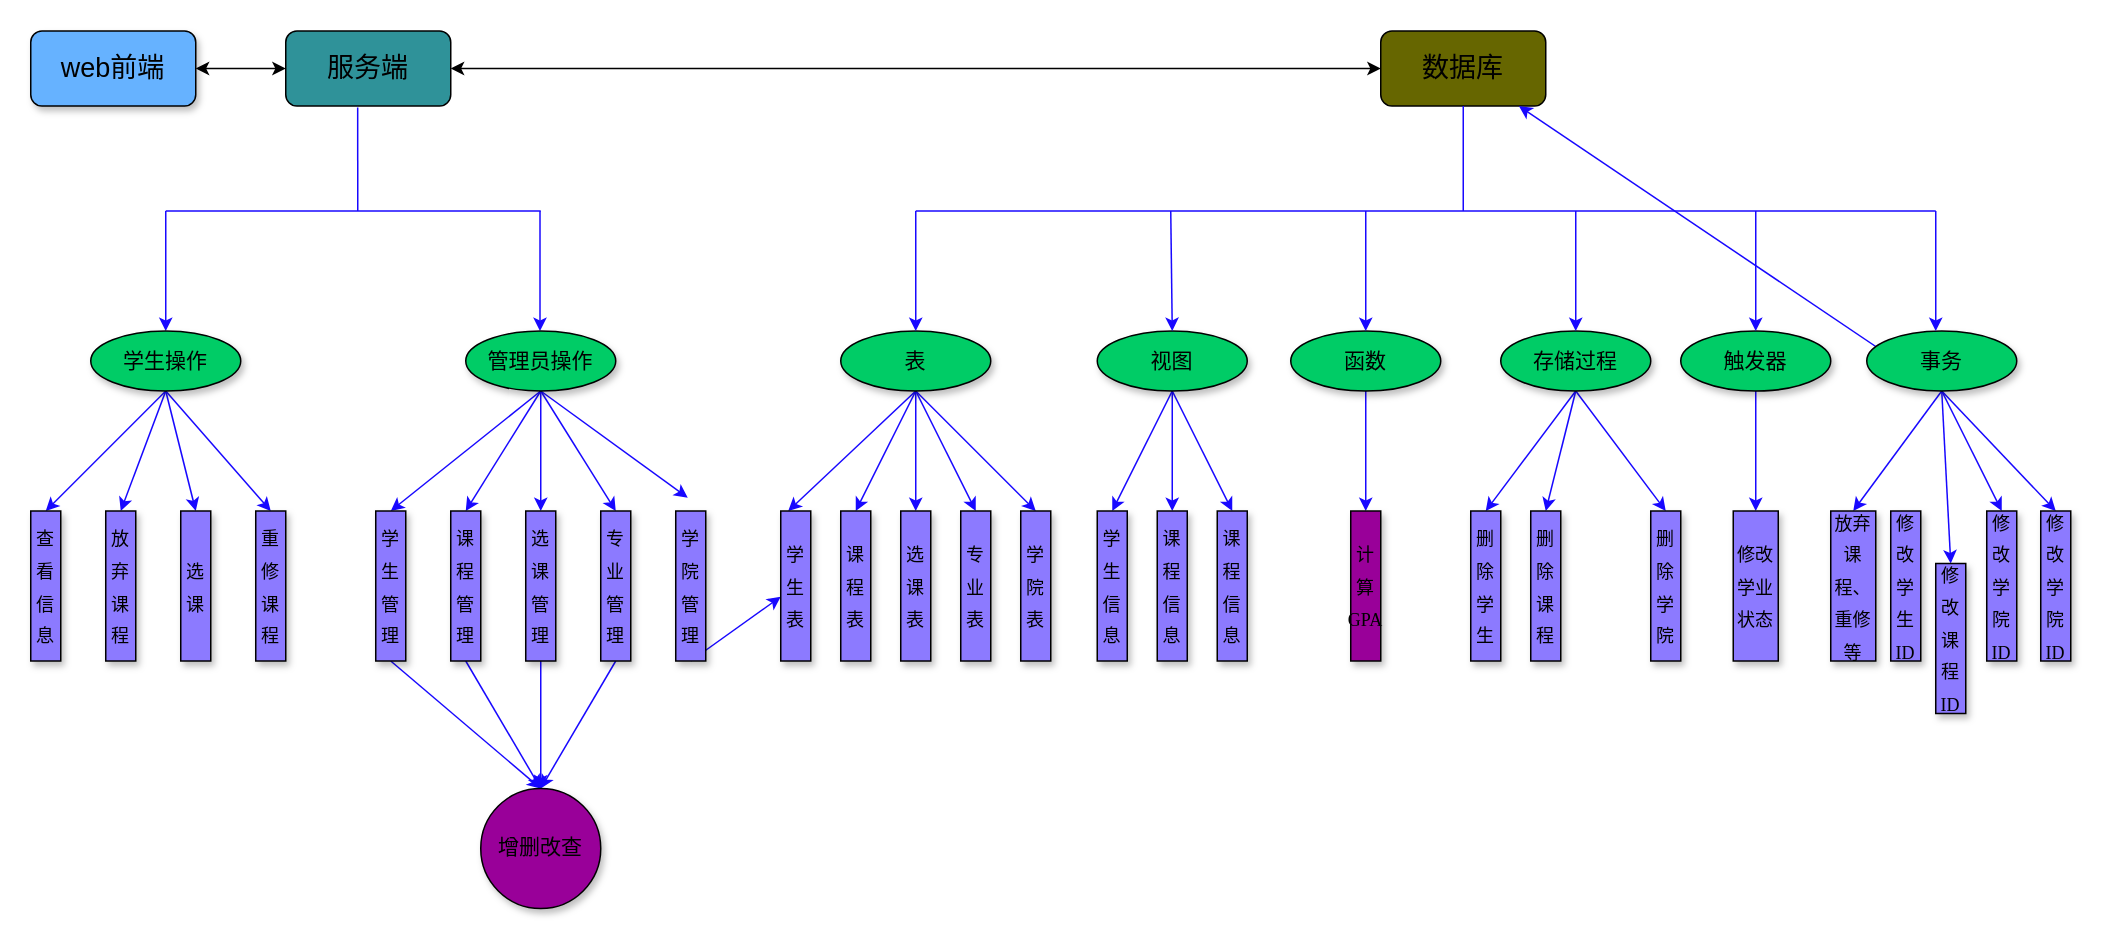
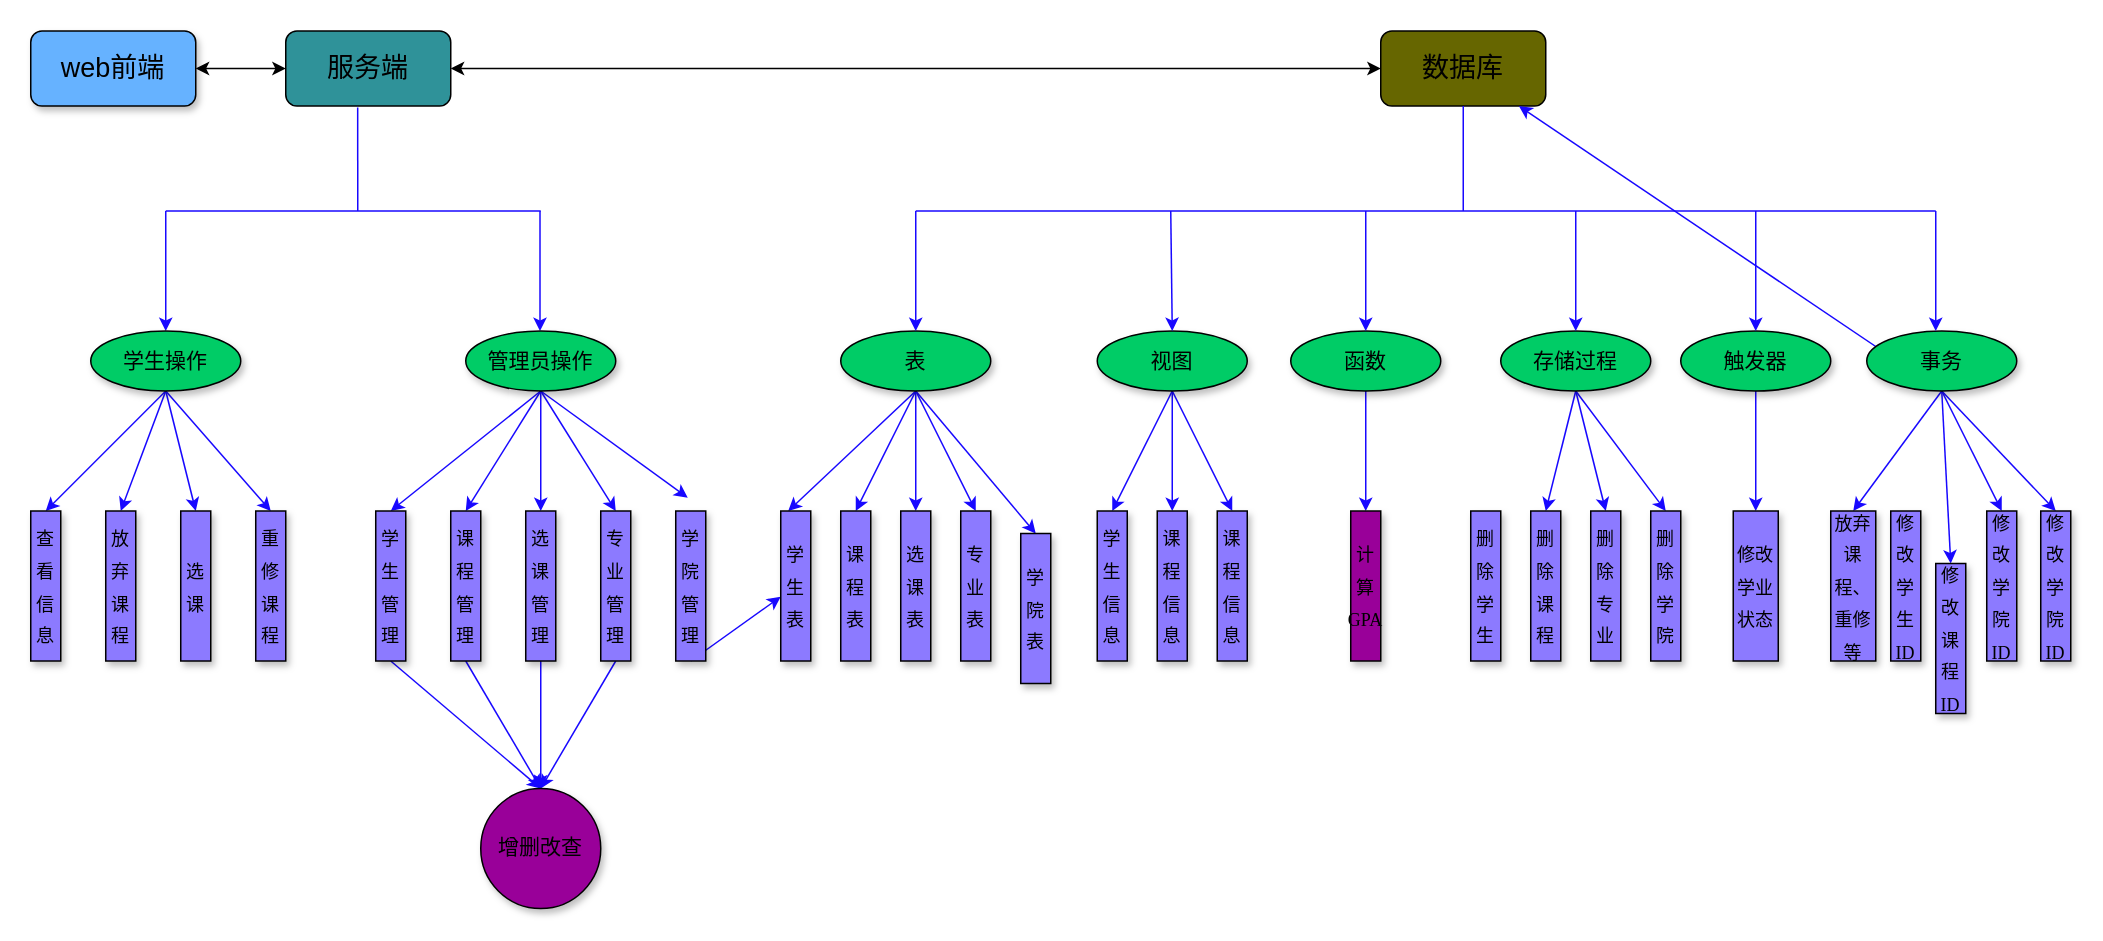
edge "存储过程" -> "删除专业": added
edge "存储过程" -> "删除学生": removed
node "学院表": moved (1036, 586) -> (1036, 608)
node "删除专业": added
